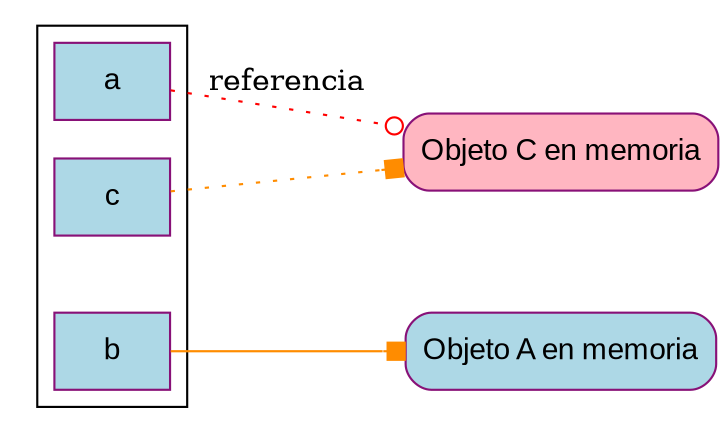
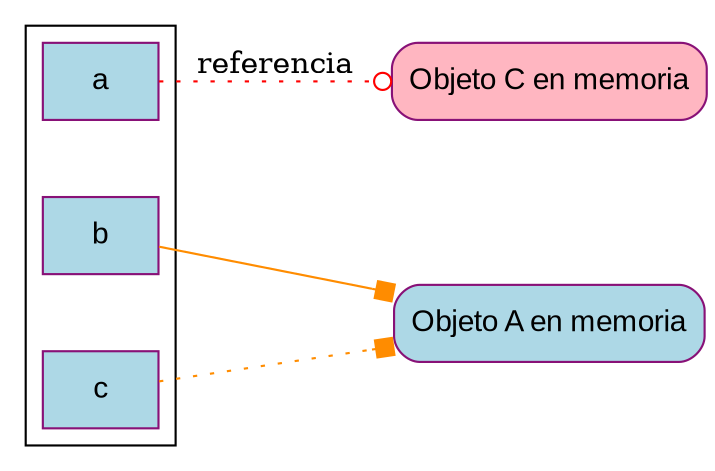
edge "c" -> "Objeto C en memoria": now "c" -> "Objeto A en memoria"
